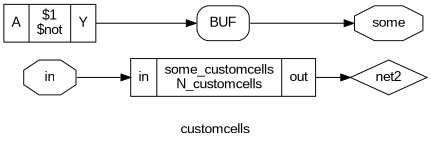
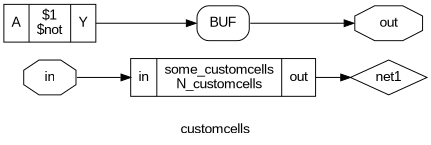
node "some": label "some" -> "out"
node "net2": label "net2" -> "net1"
